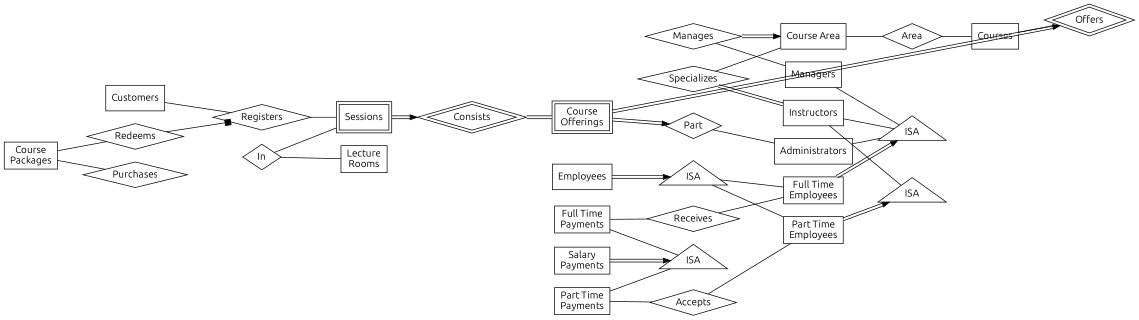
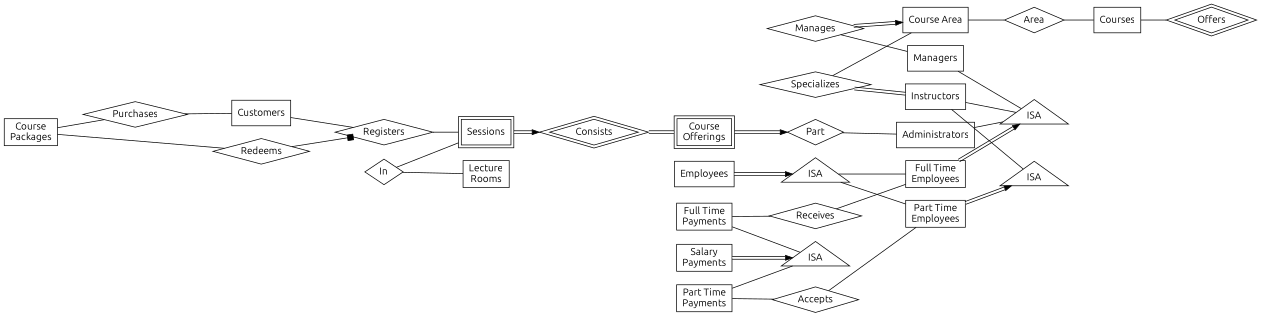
edge "Course Offerings" -> "Offers": removed
edge "Customers" -- "Purchases": added
